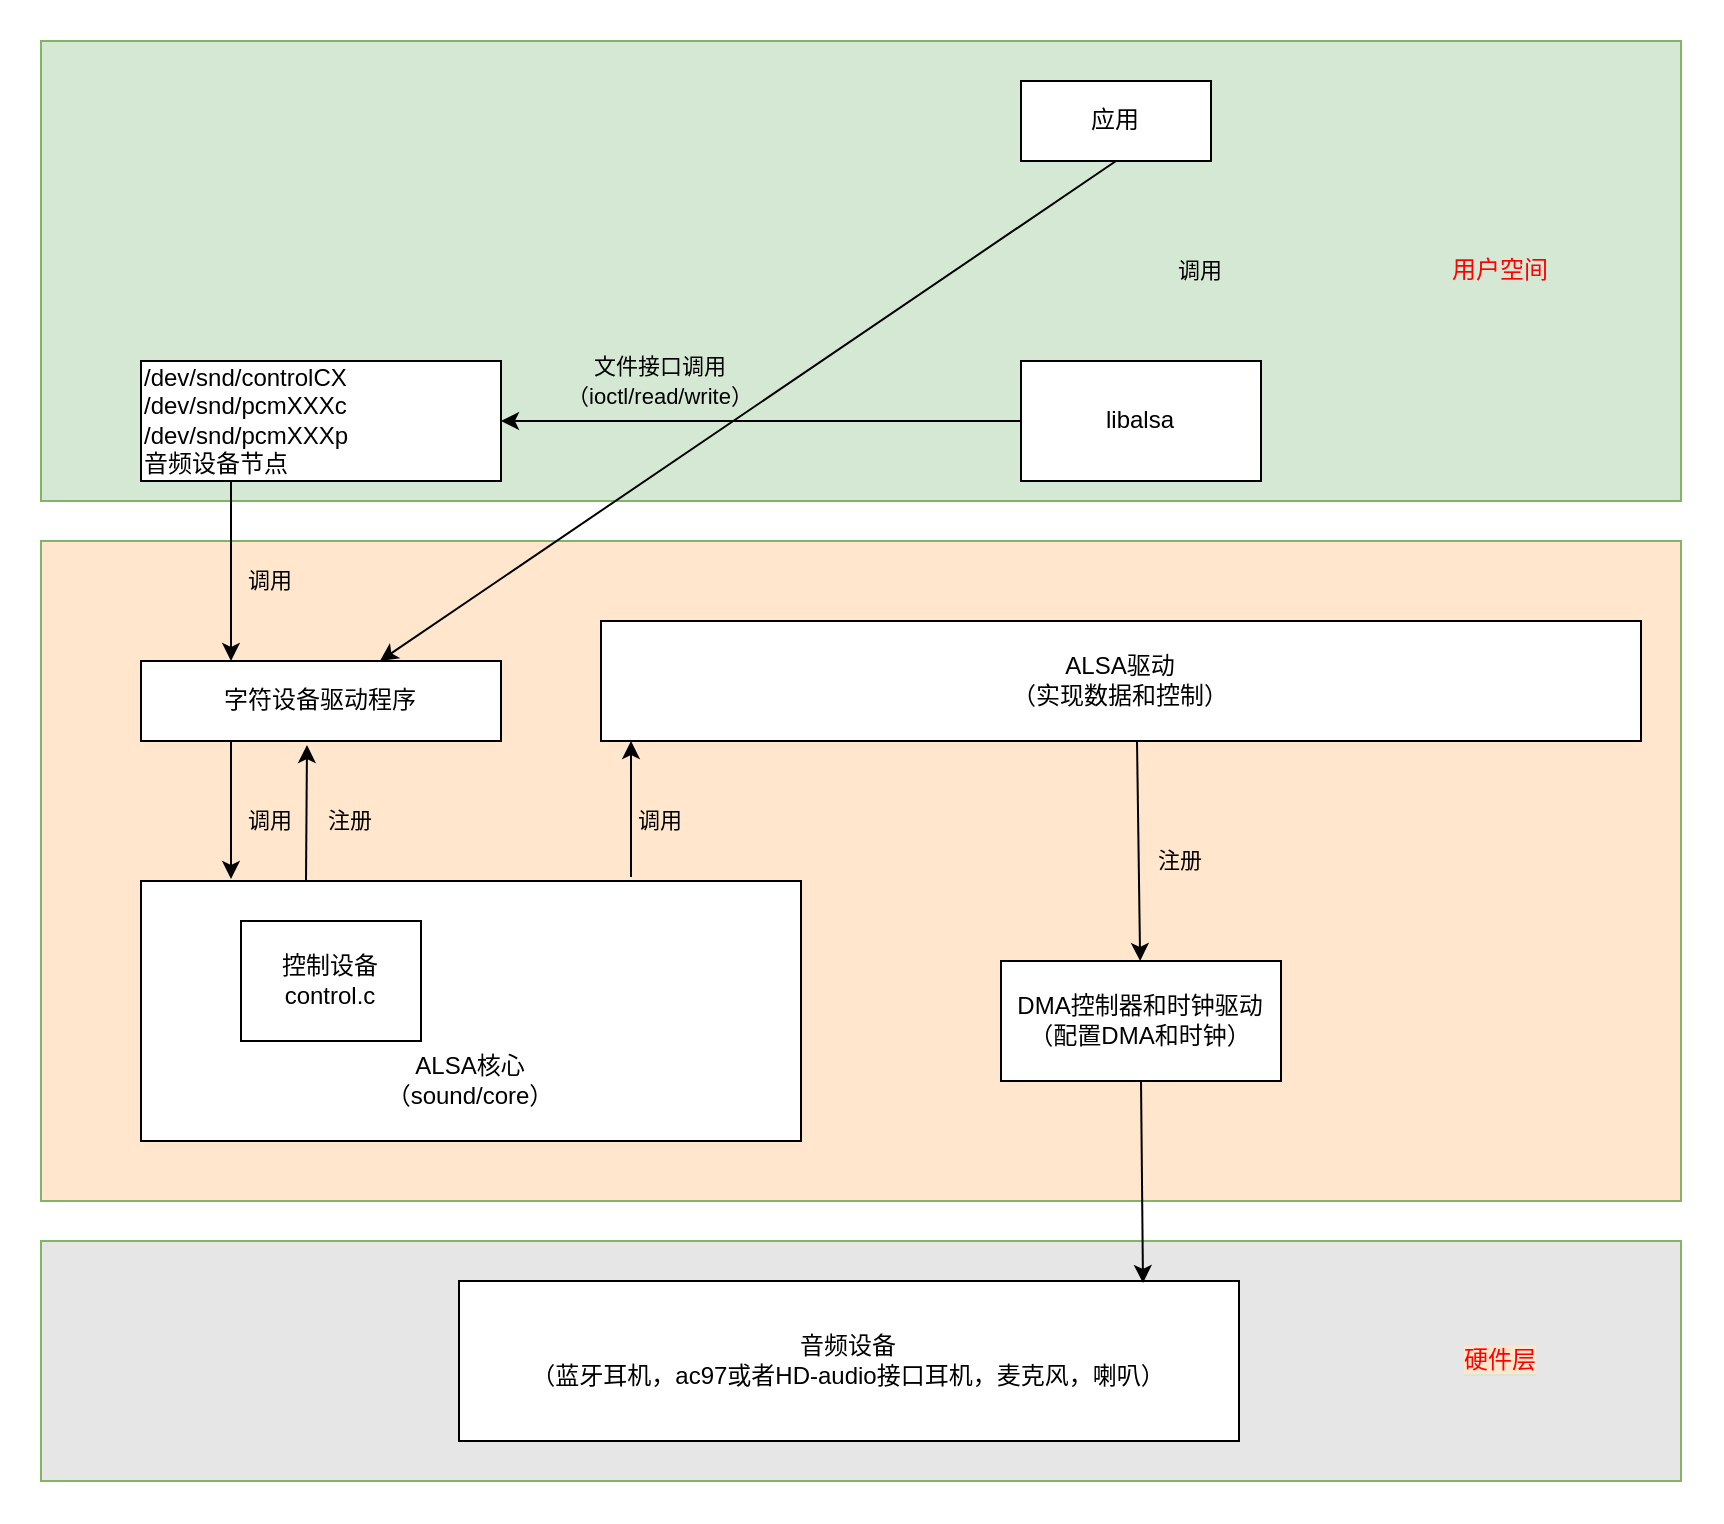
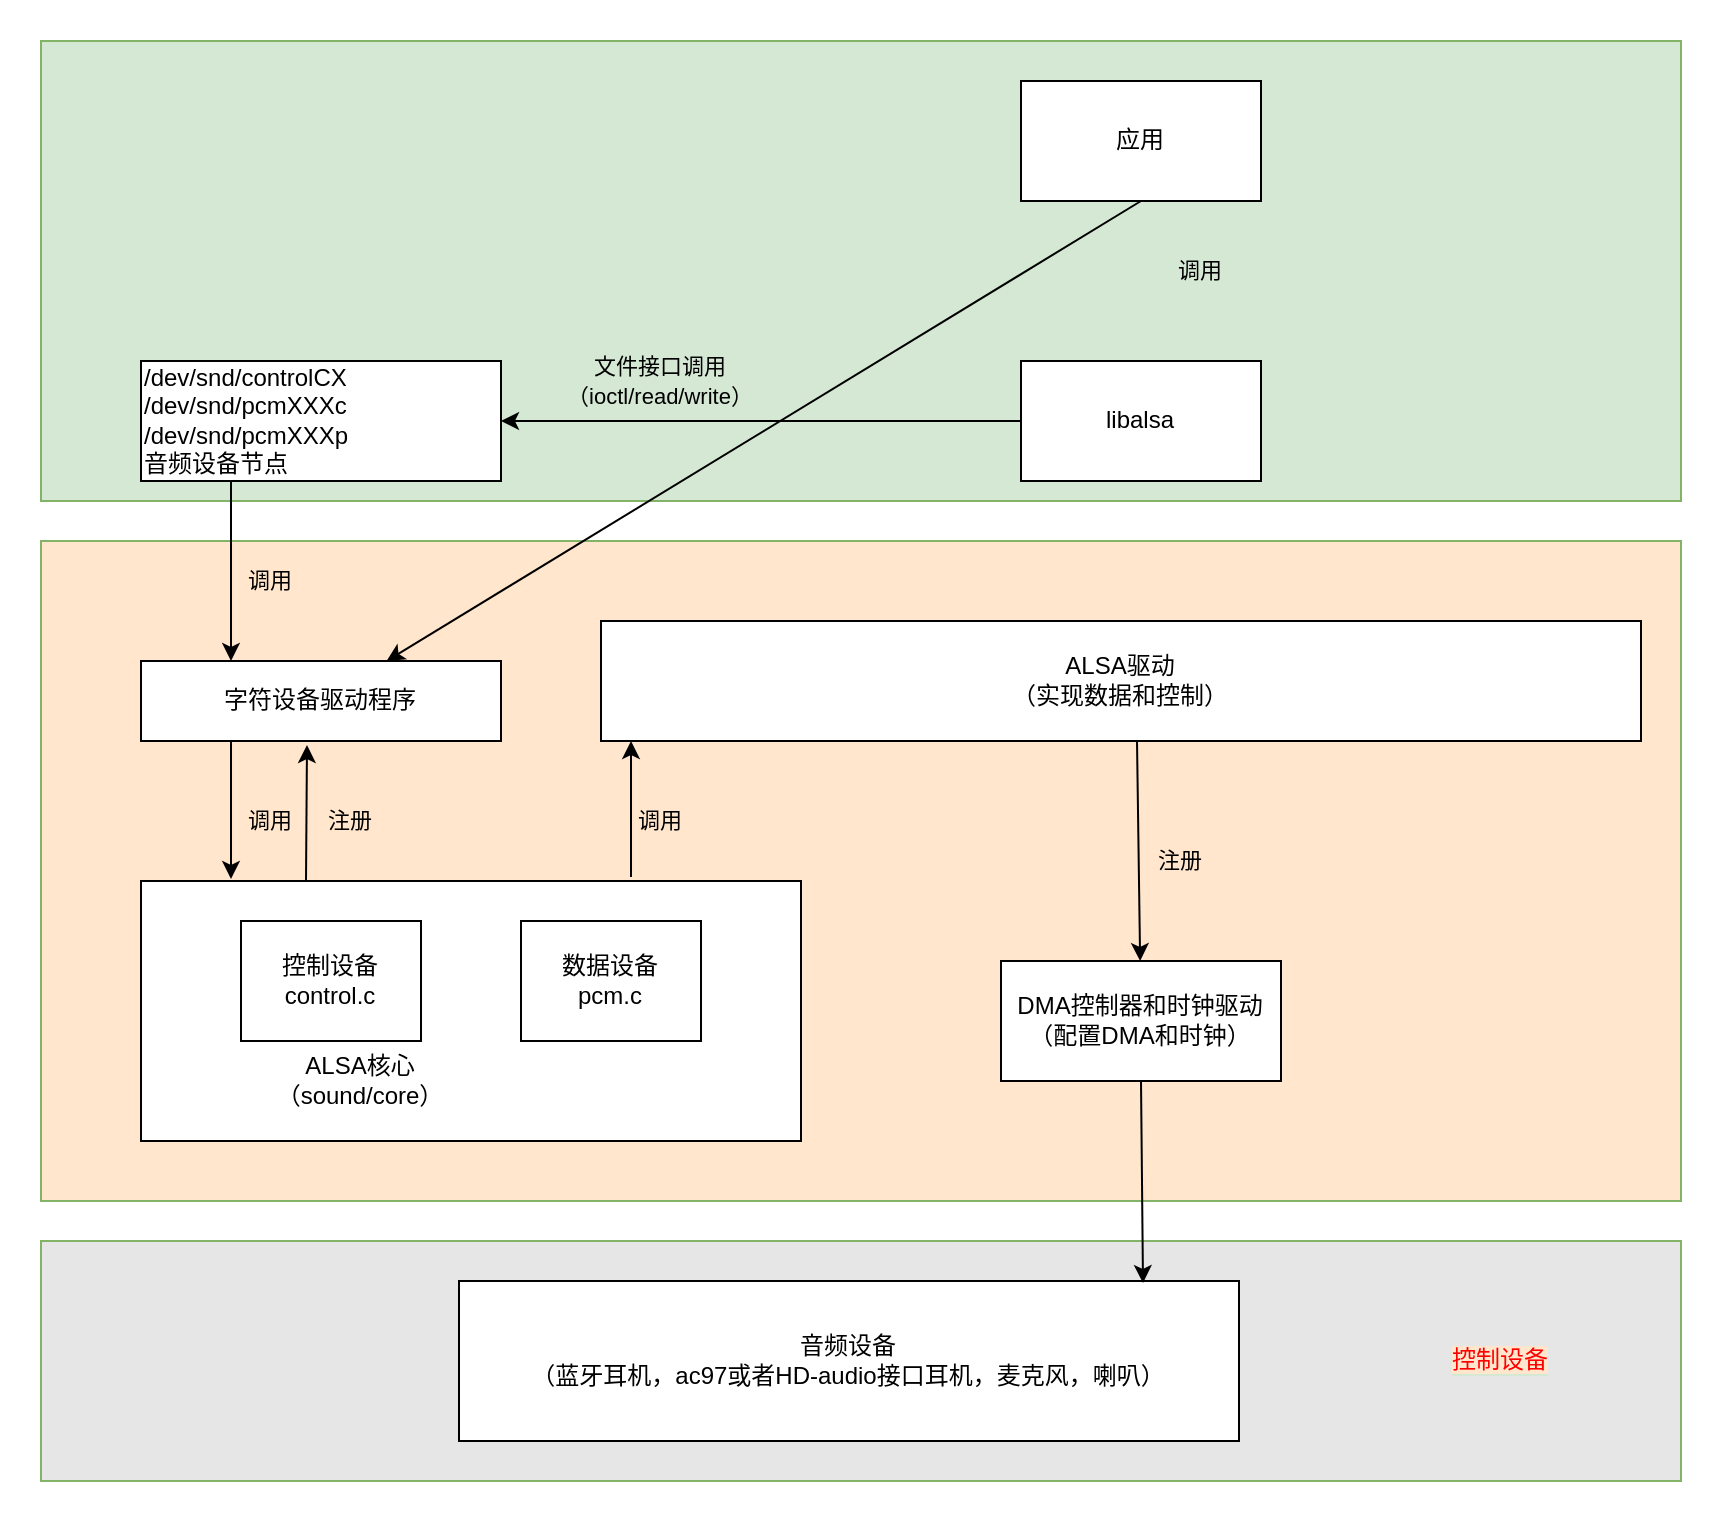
node "应用": size 190x80 -> 240x120
node "用户空间": removed
node "数据设备 pcm.c": added
node "ALSA核心（sound/core）": moved (471, 1081) -> (361, 1081)
node "硬件层": label "硬件层" -> "控制设备"
